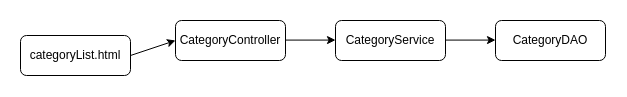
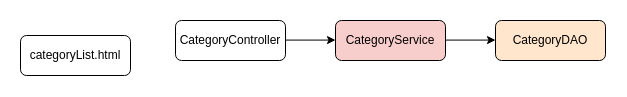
node "CategoryService": fillcolor #ffffff -> #f8cecc
node "CategoryDAO": fillcolor #ffffff -> #ffe6cc
edge "categoryList.html" -> "CategoryController": removed
